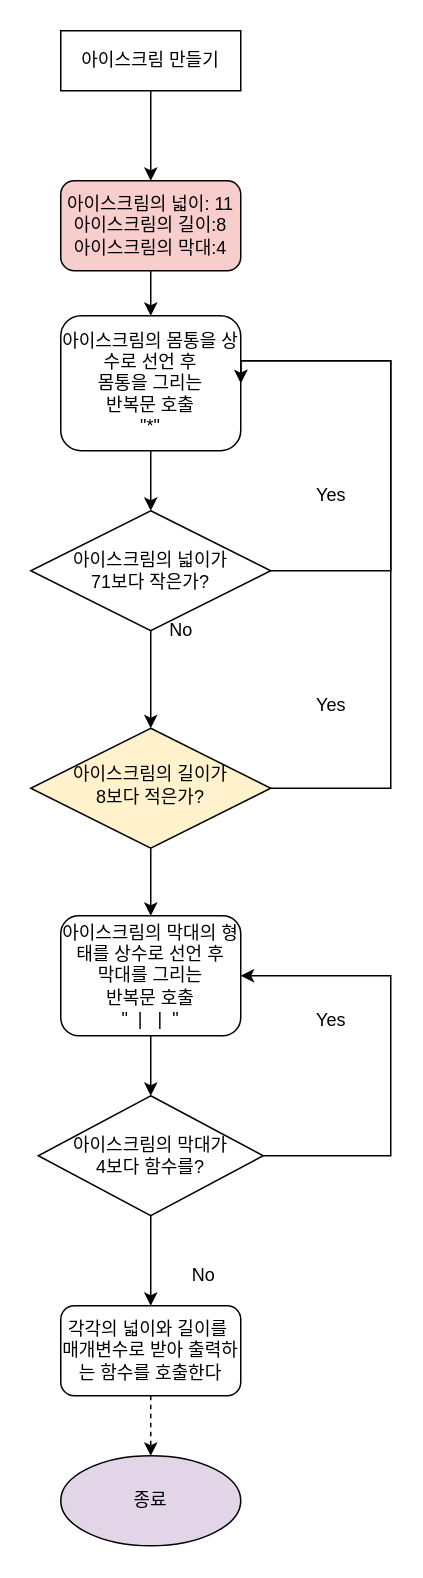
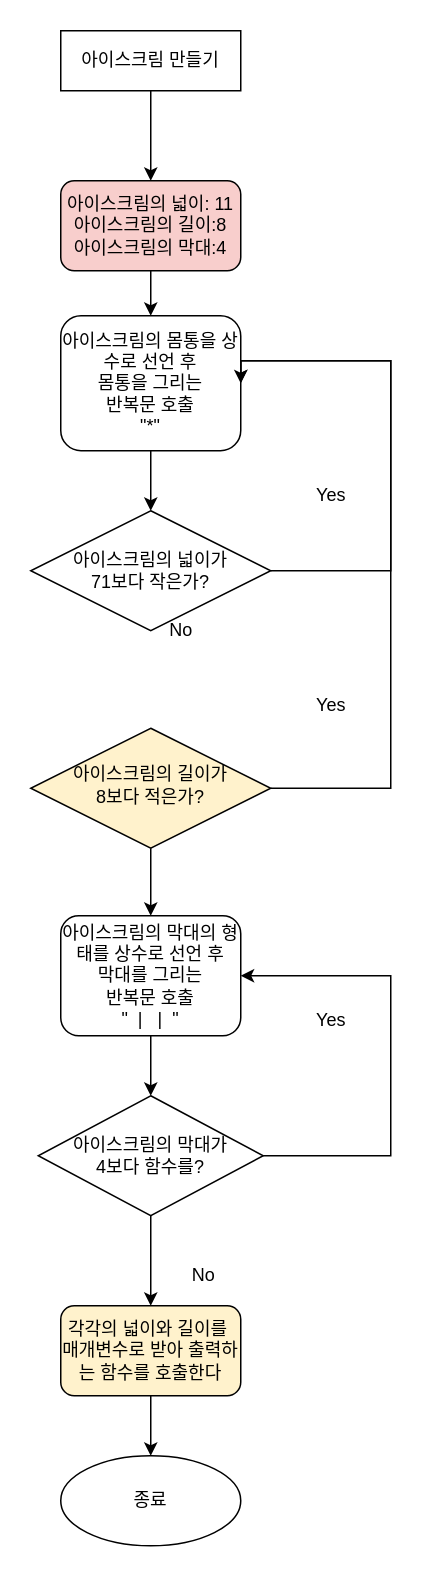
edge "아이스크림의 넓이가 71보다 작은가?" -> "아이스크림의 길이가 8보다 적은가?": removed
node "각각의 넓이와 길이를 매개변수로 받아 출력하는 함수를 호출한다": fillcolor #ffffff -> #fff2cc
edge "각각의 넓이와 길이를 매개변수로 받아 출력하는 함수를 호출한다" -> "종료": style dashed -> solid
node "종료": fillcolor #e1d5e7 -> #ffffff
